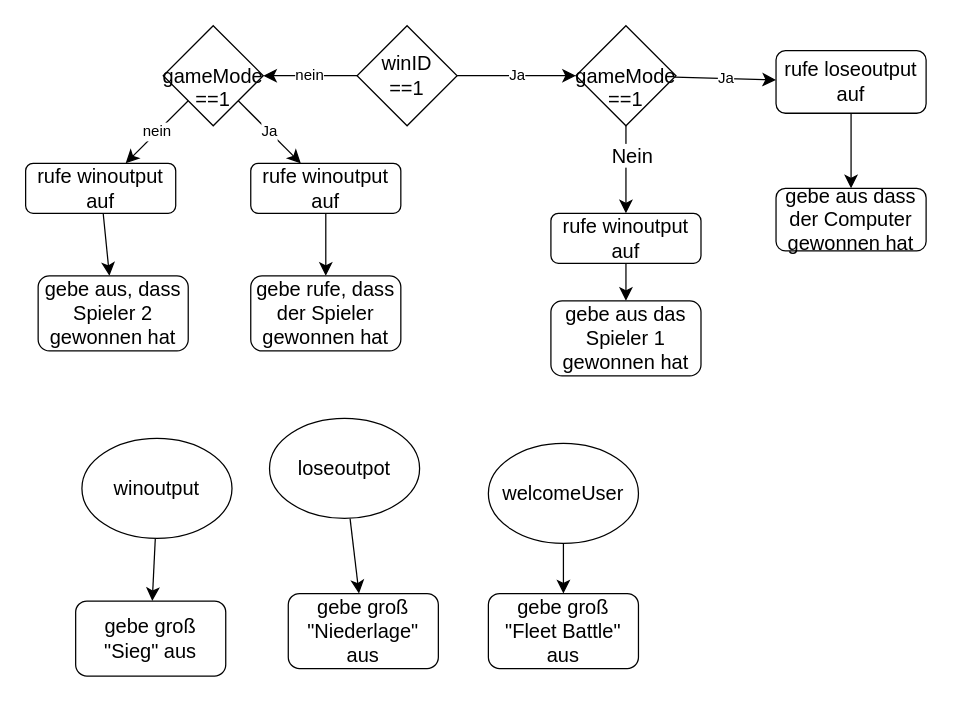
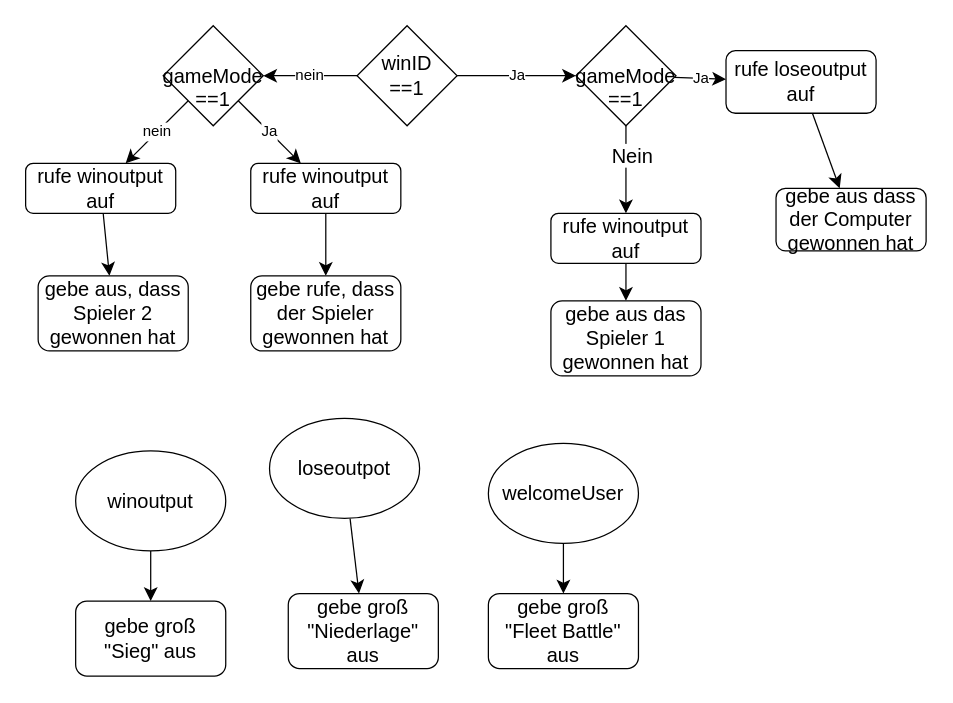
node "rufe loseoutput auf": moved (851, 82) -> (801, 82)
node "winoutput": moved (157, 488) -> (151, 501)
